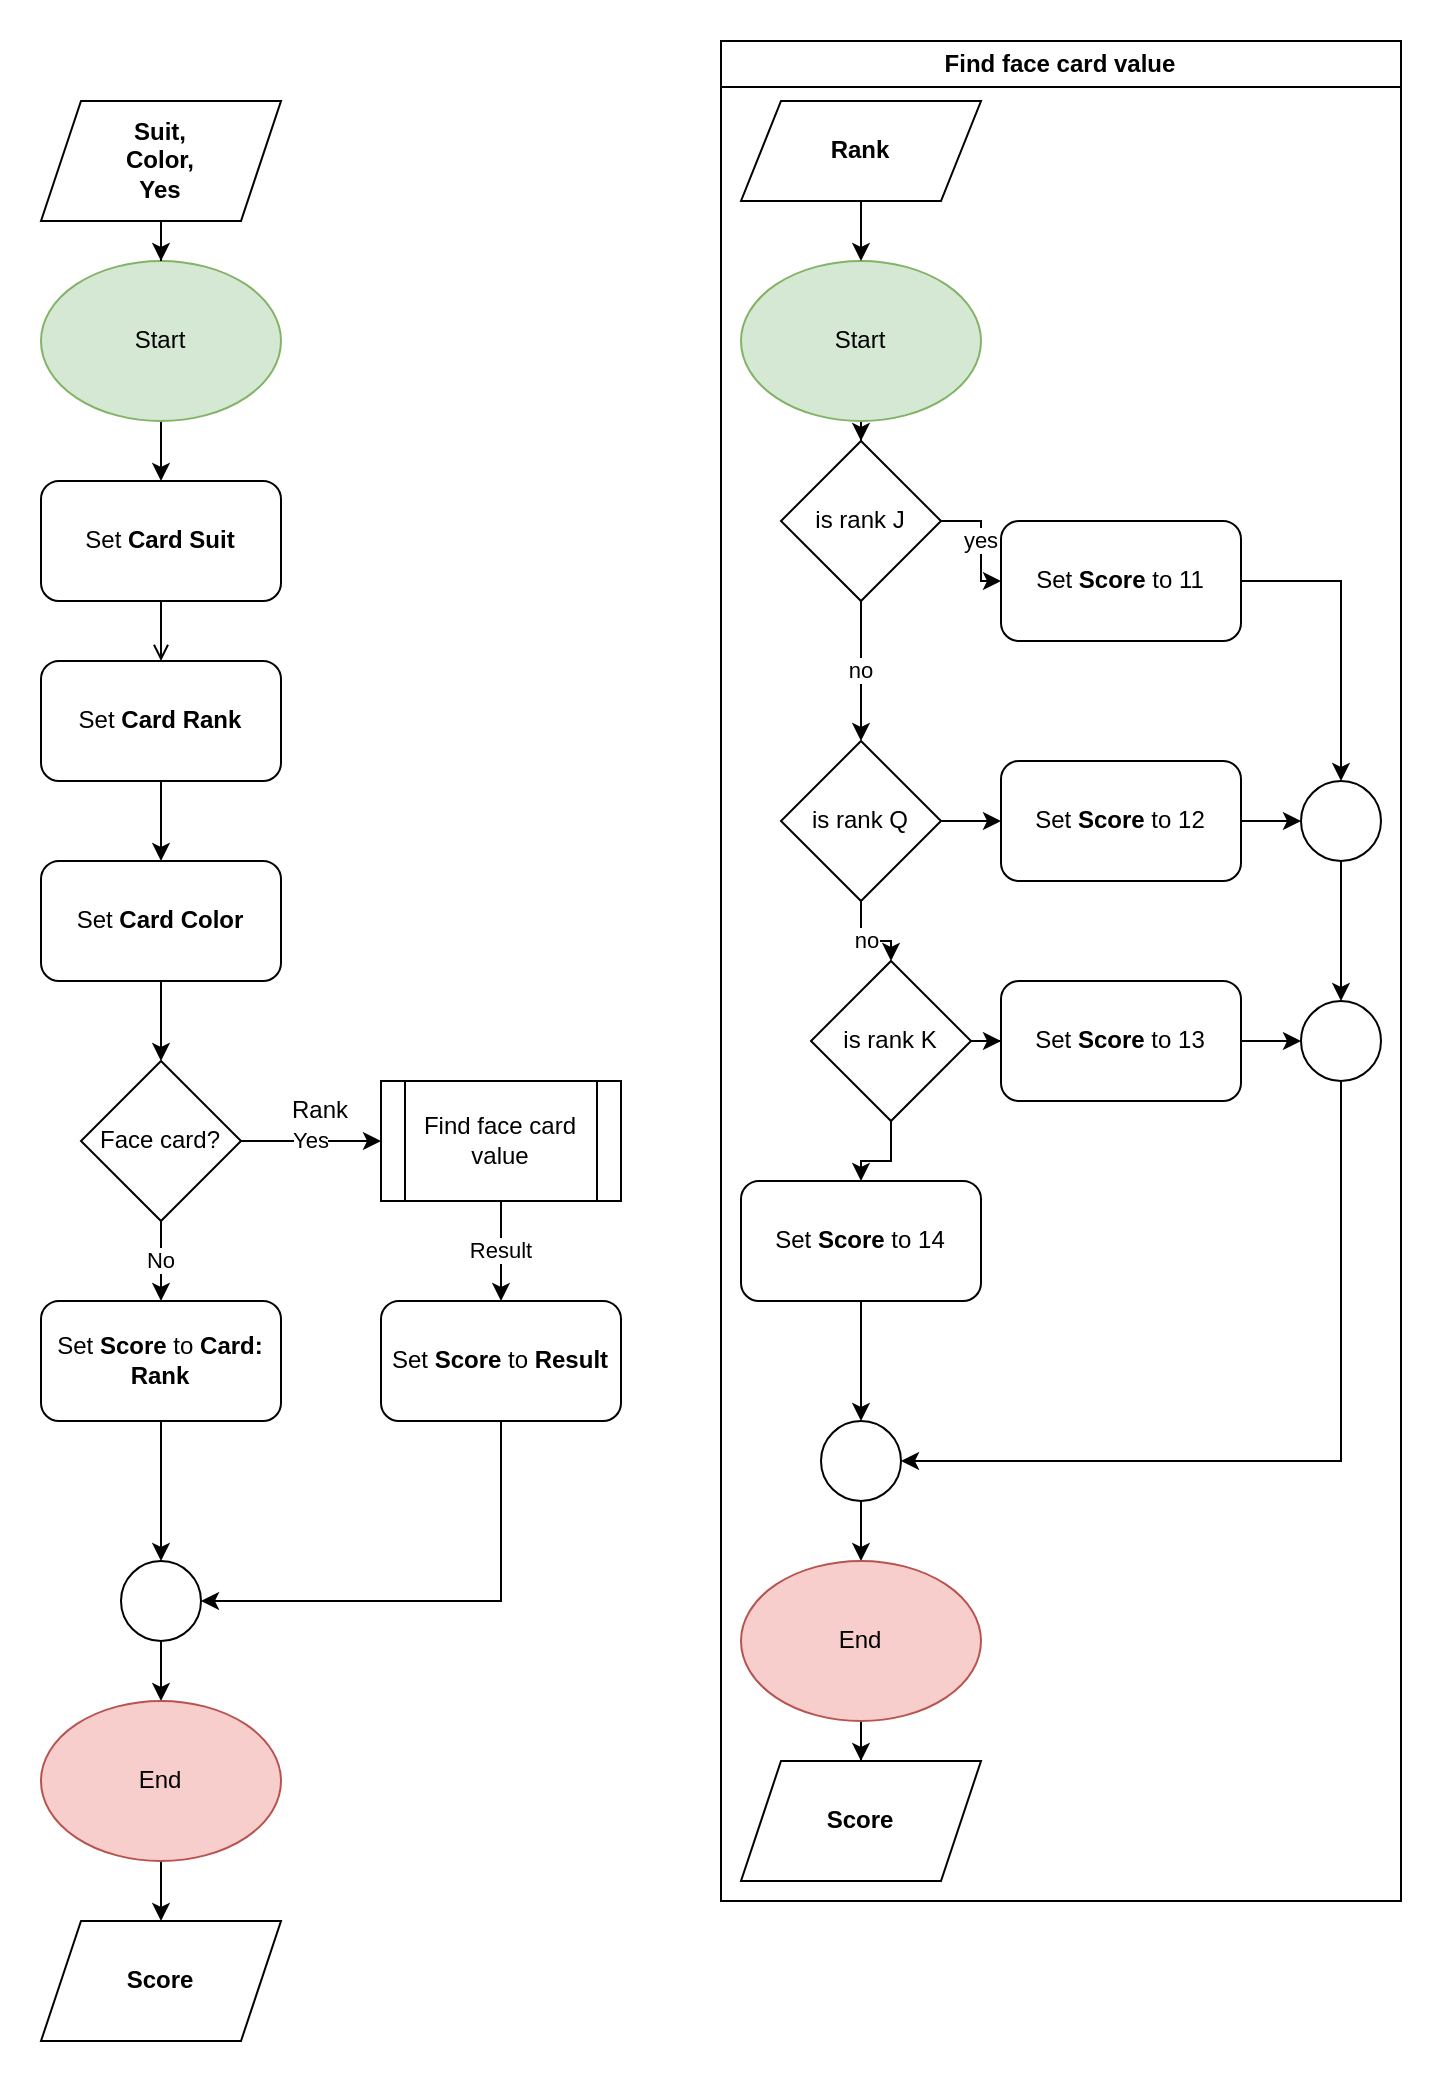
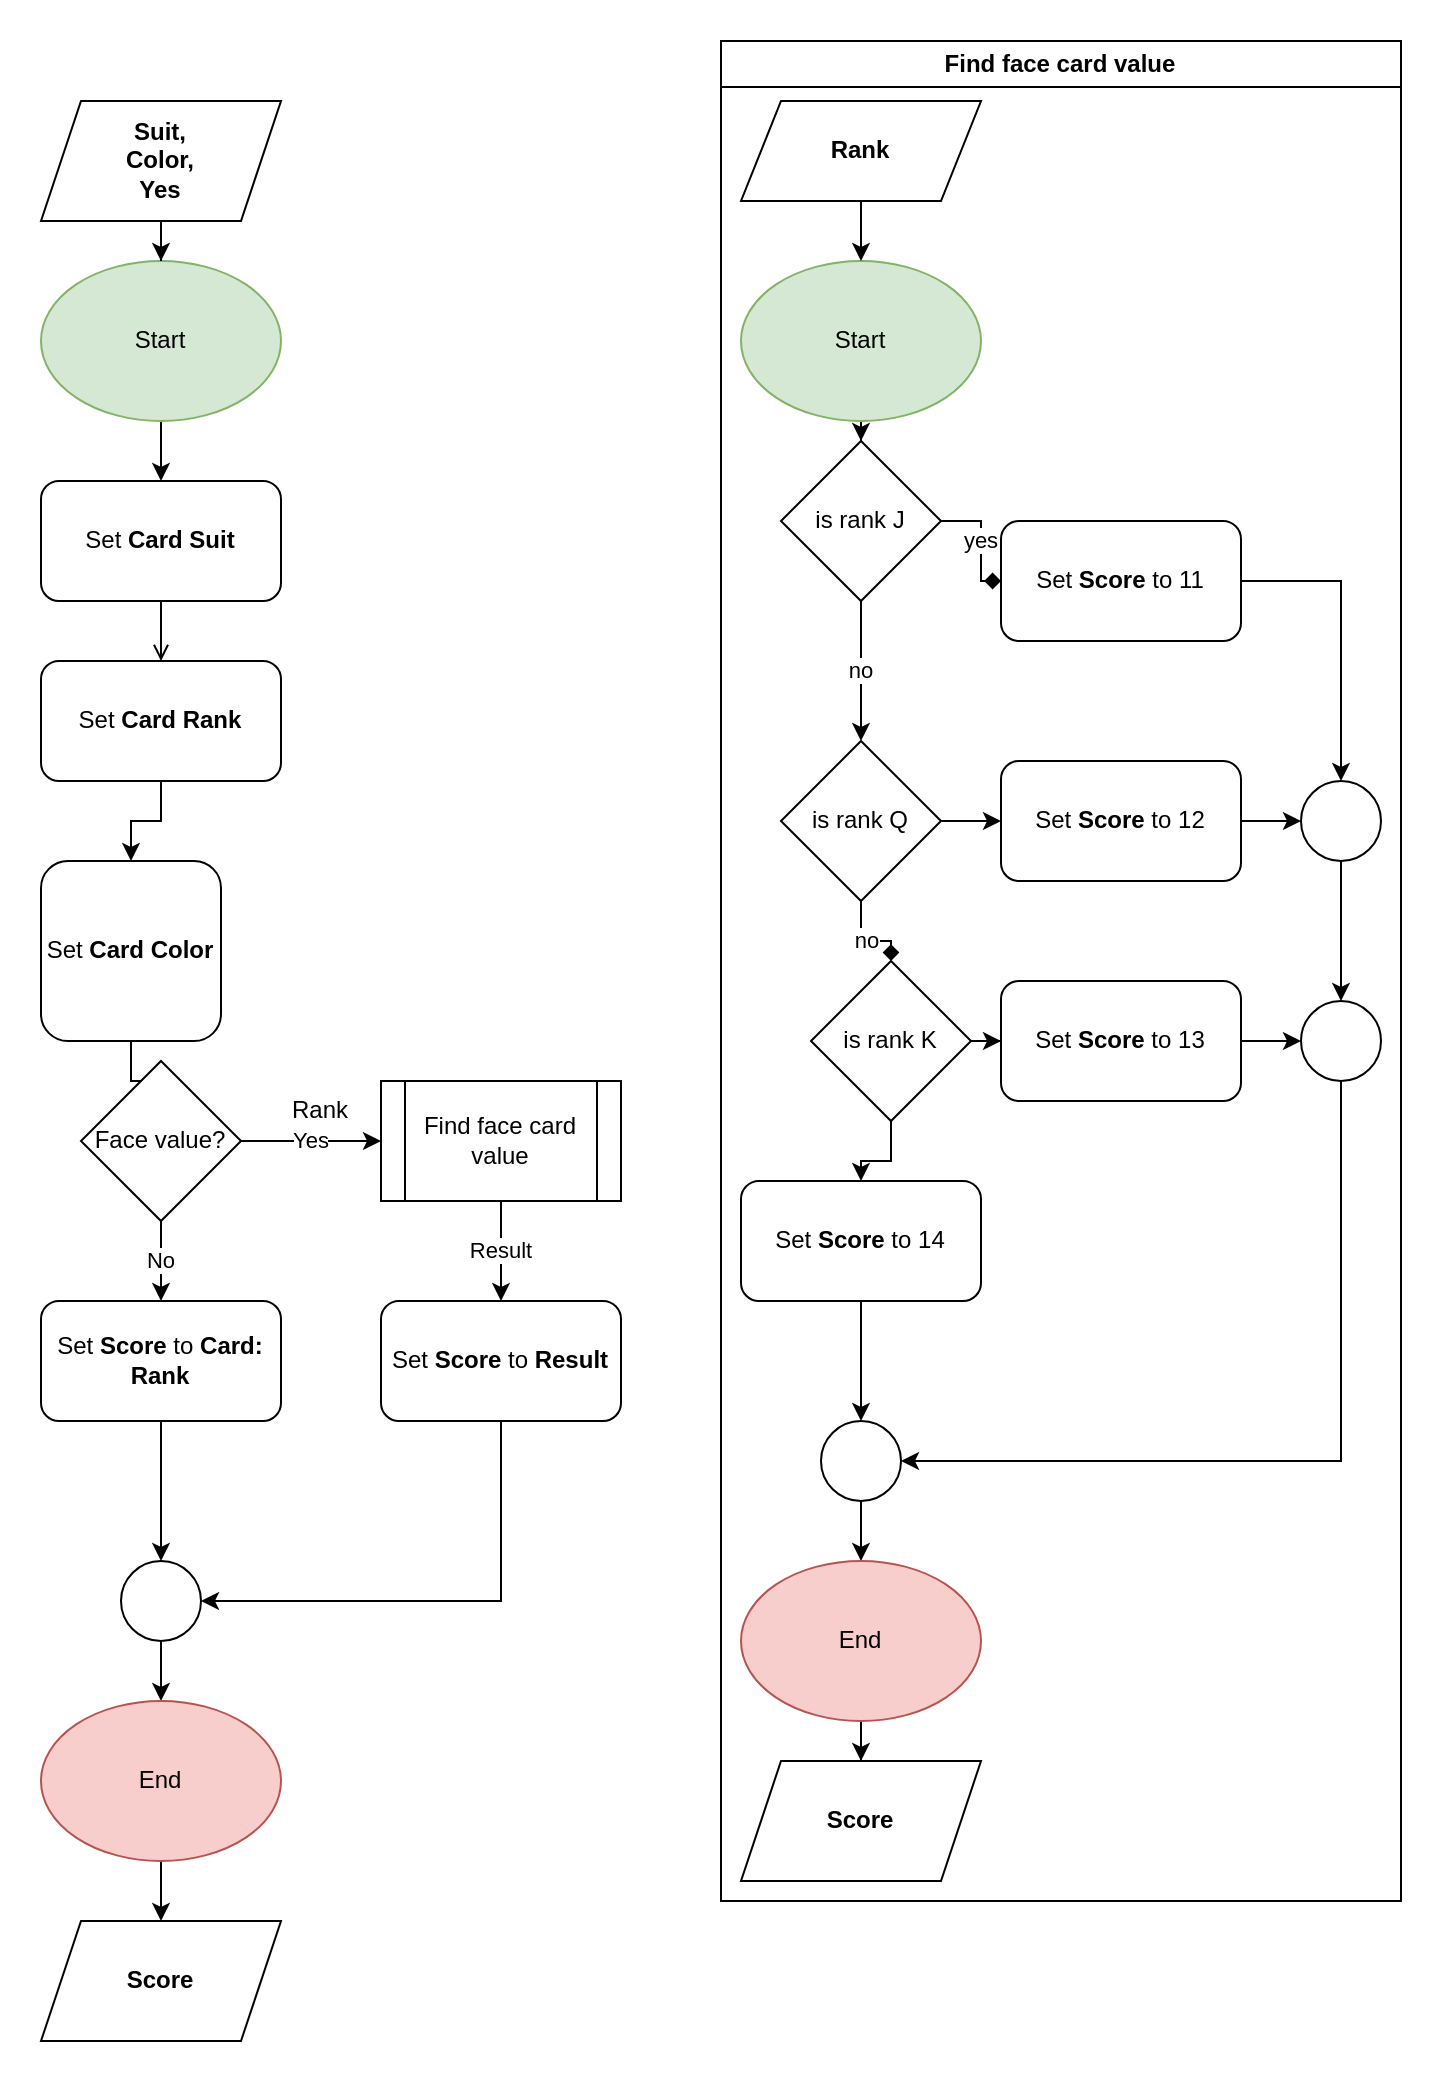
edge "is rank J" -> "Set Score to 11": arrowhead classic -> diamond
node "Set Card Color": size 240x120 -> 180x180
edge "is rank Q" -> "is rank K": arrowhead classic -> diamond
node "Face card?": label "Face card?" -> "Face value?"
